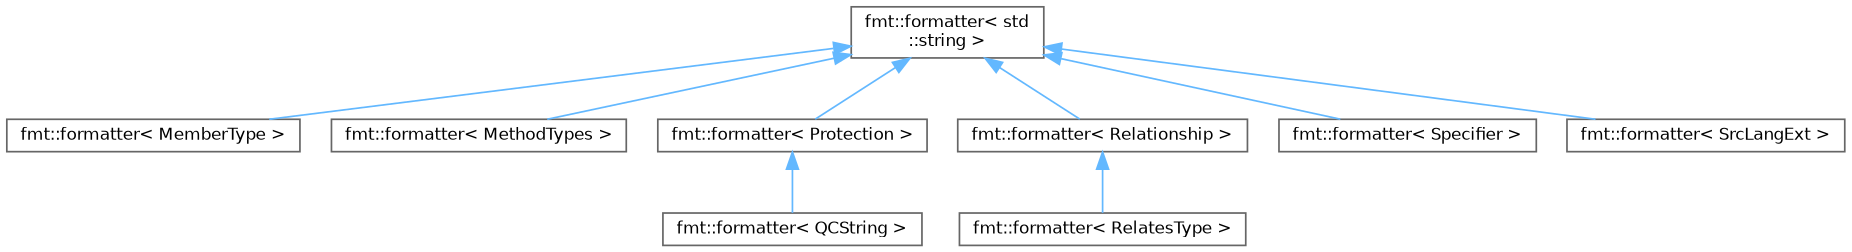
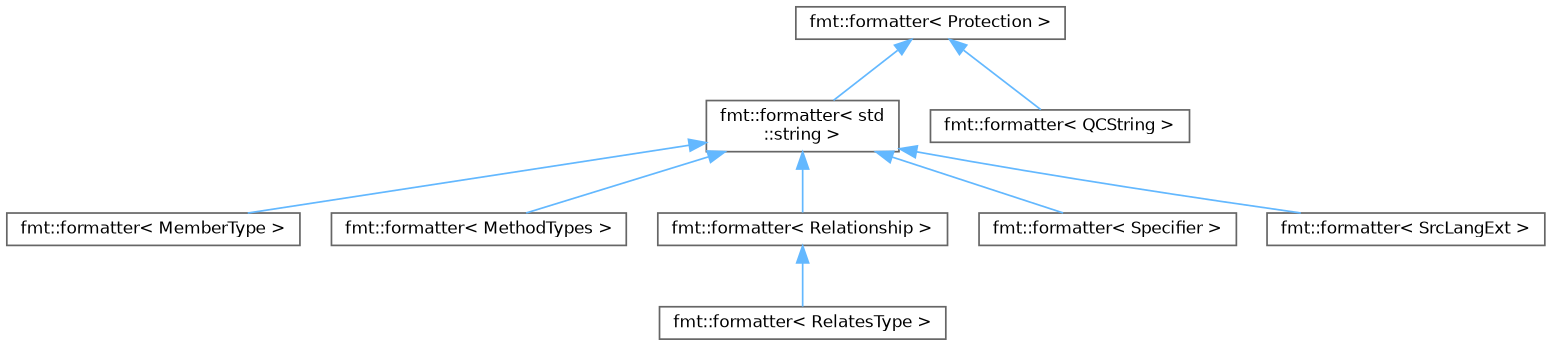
edge "fmt::formatter< Protection >" -> "fmt::formatter< std ::string >": reversed
